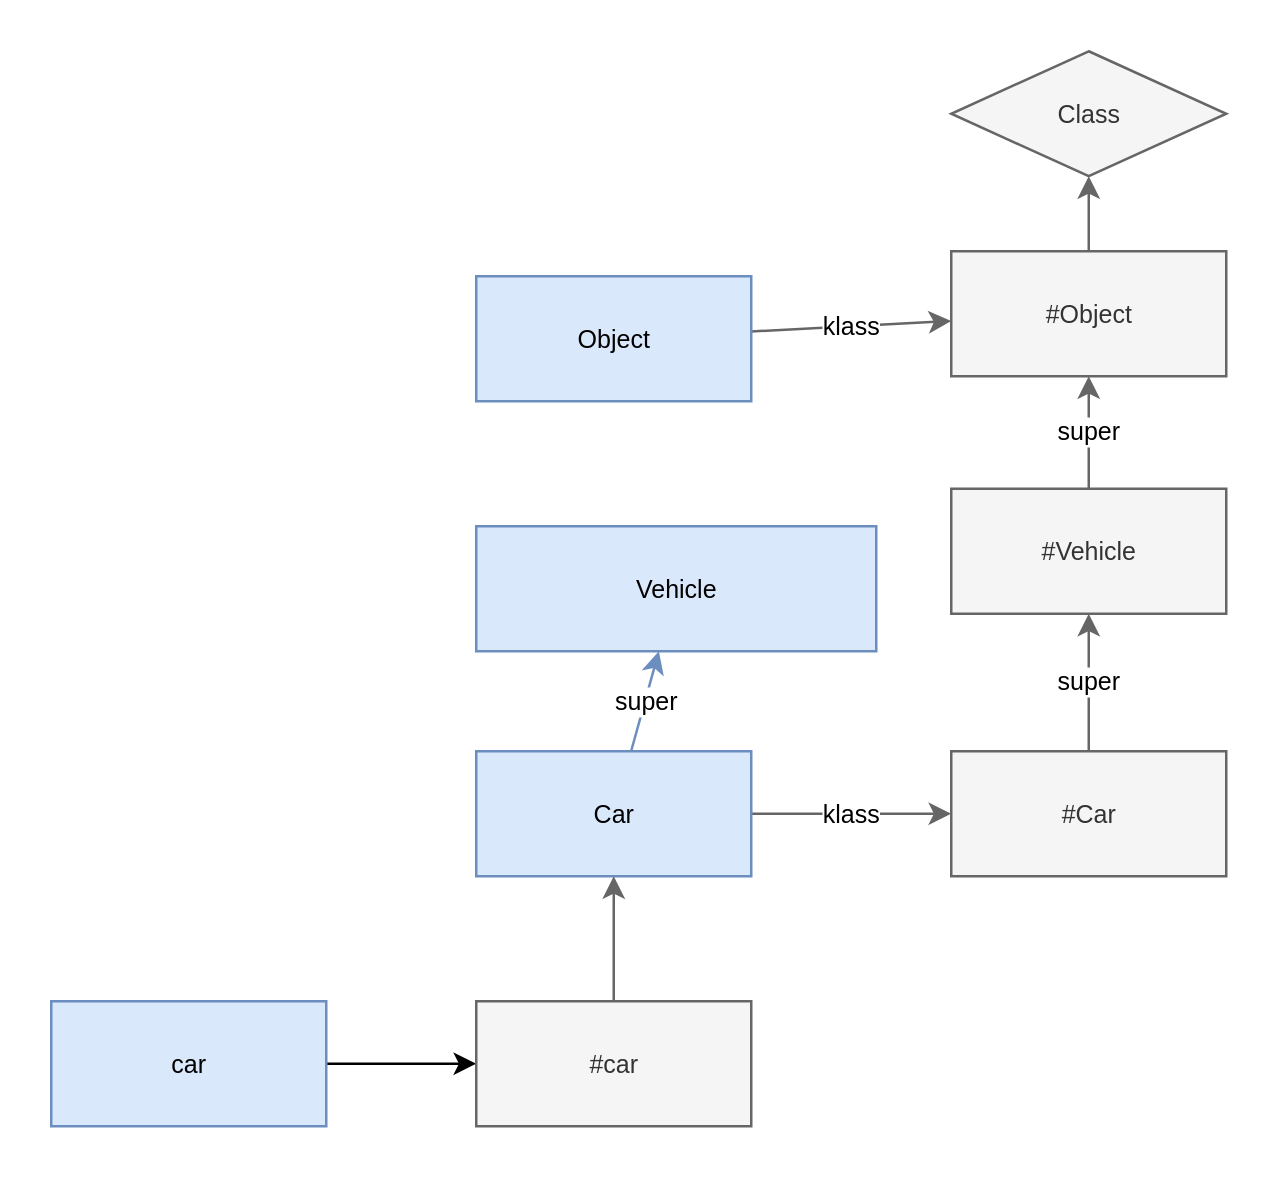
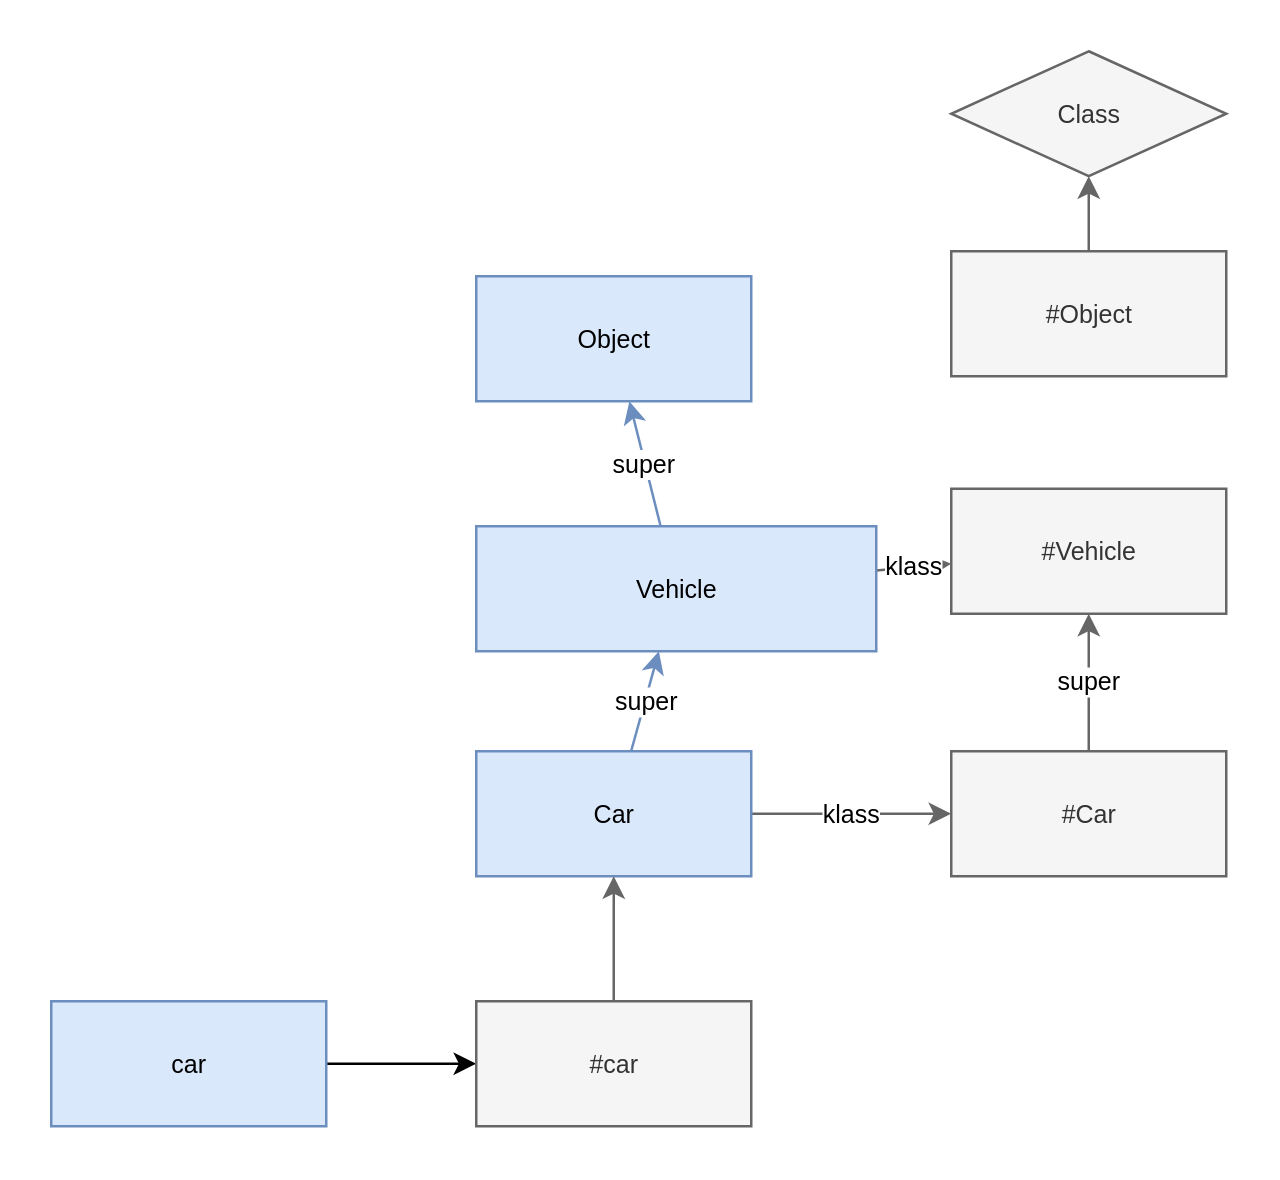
edge "Object" -> "#Object": removed, label "klass"
edge "#Vehicle" -> "#Object": removed, label "super"
edge "Vehicle" -> "Object": added, label "super"
edge "Vehicle" -> "#Vehicle": added, label "klass"
